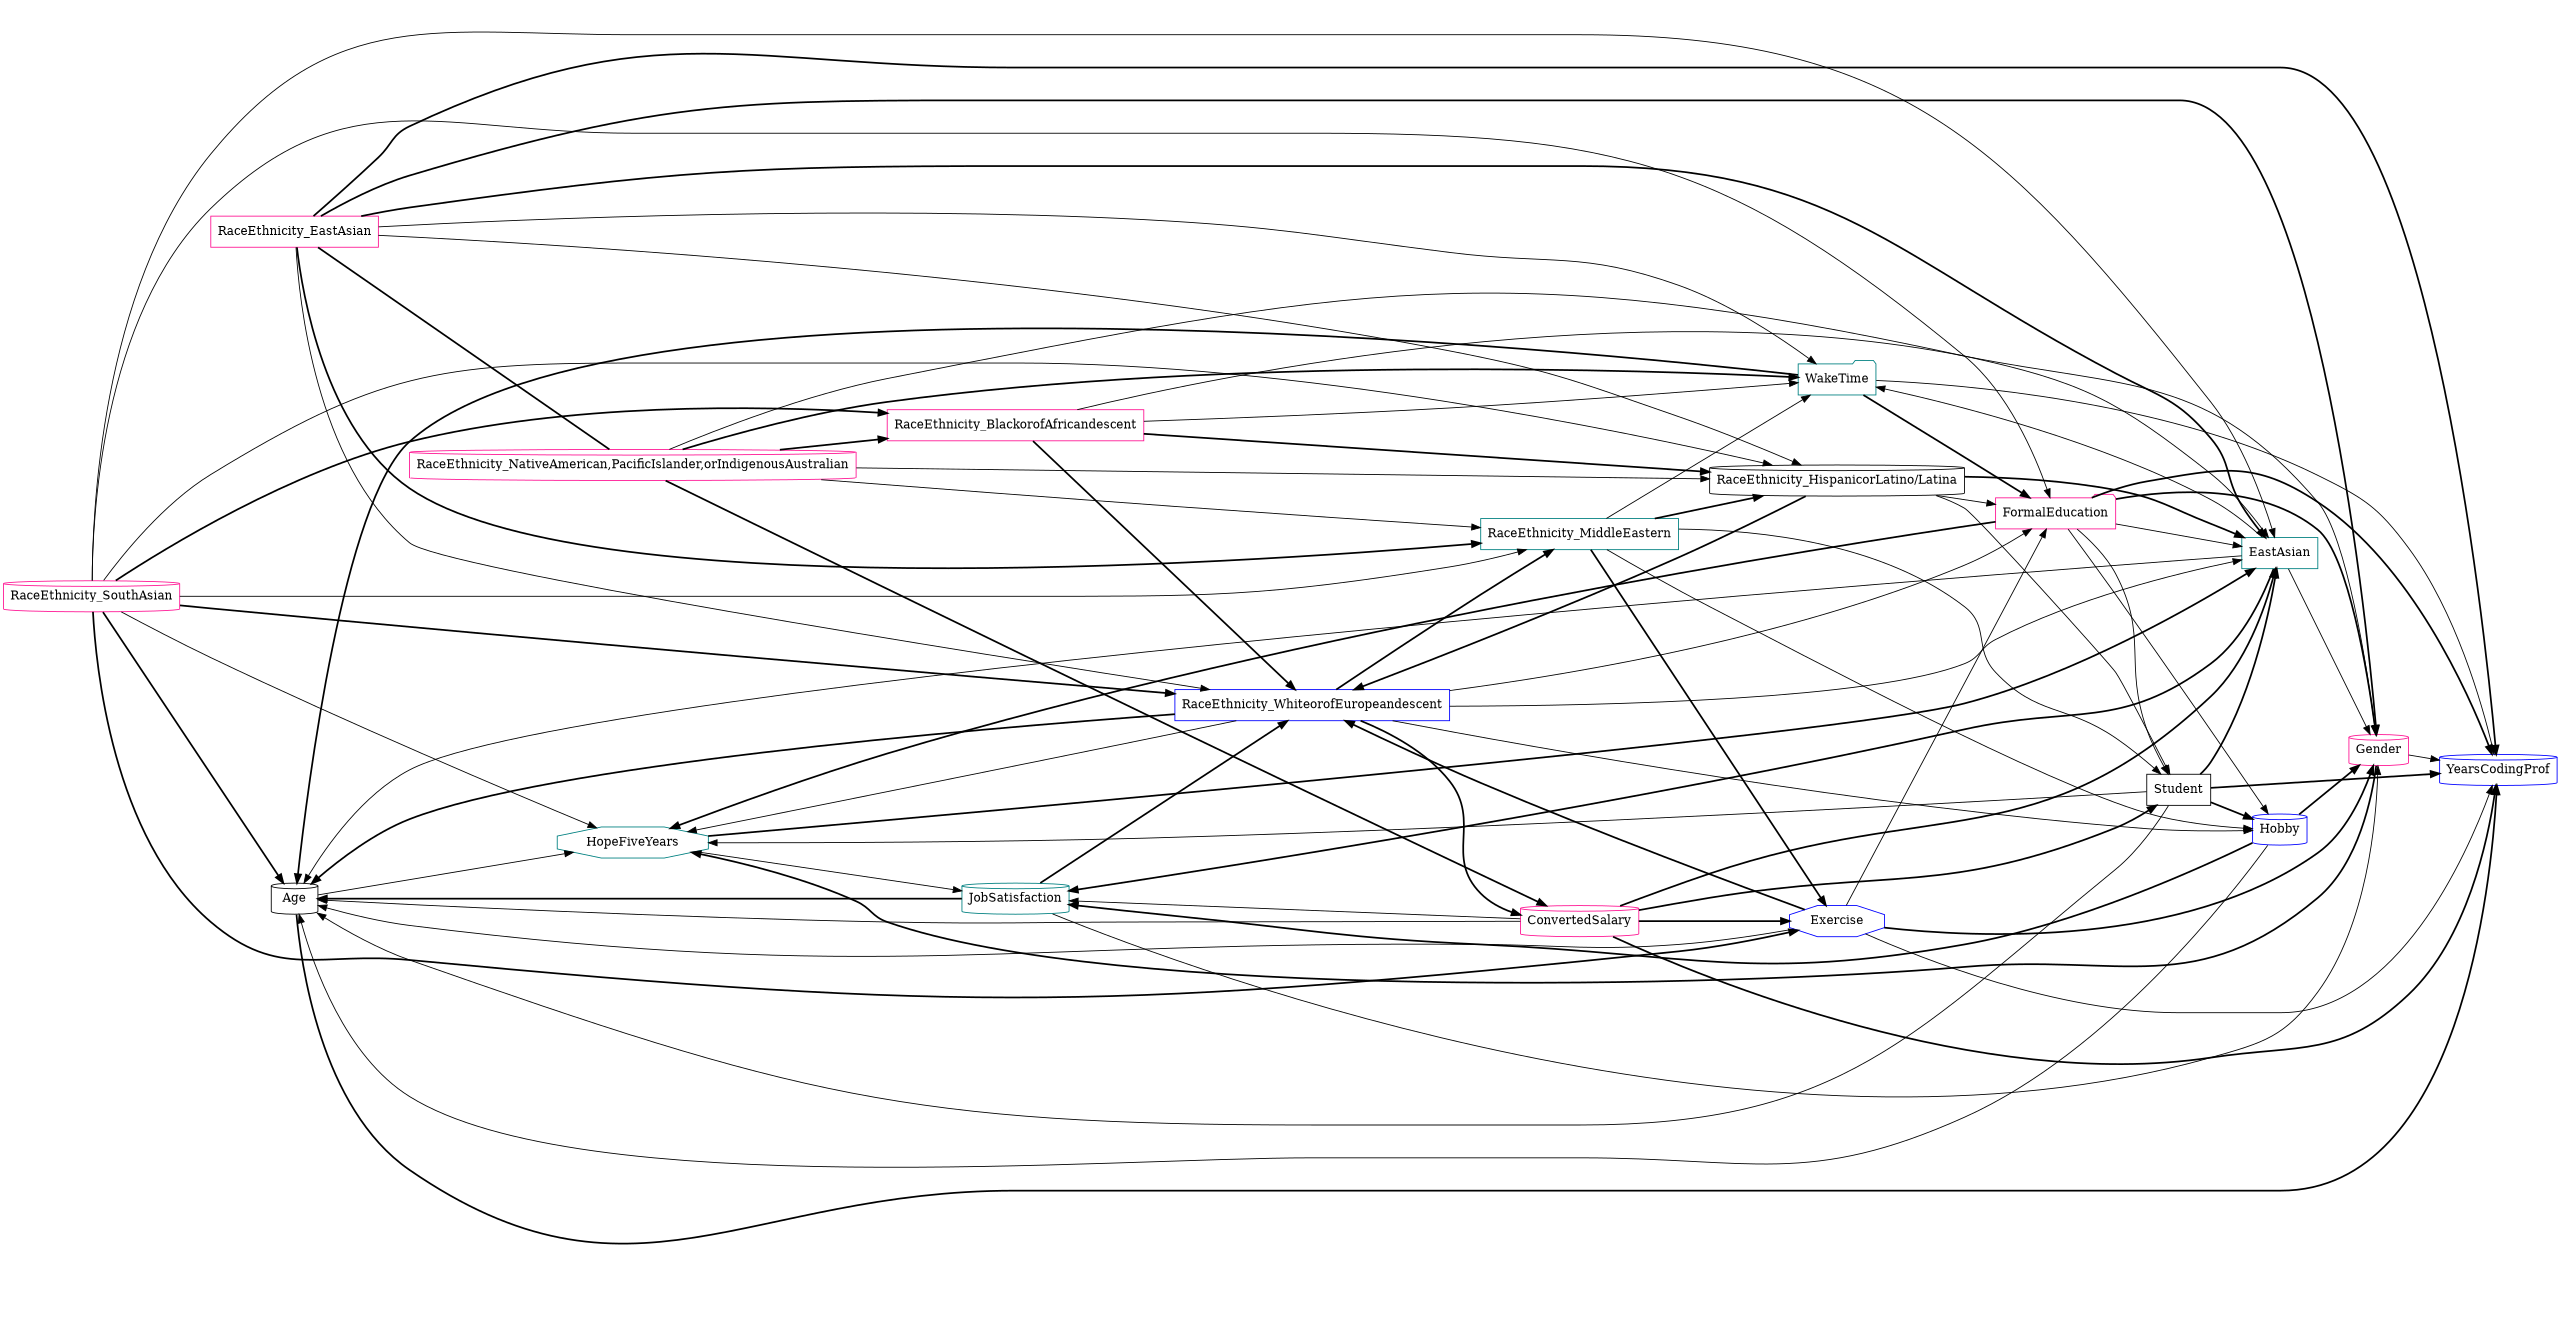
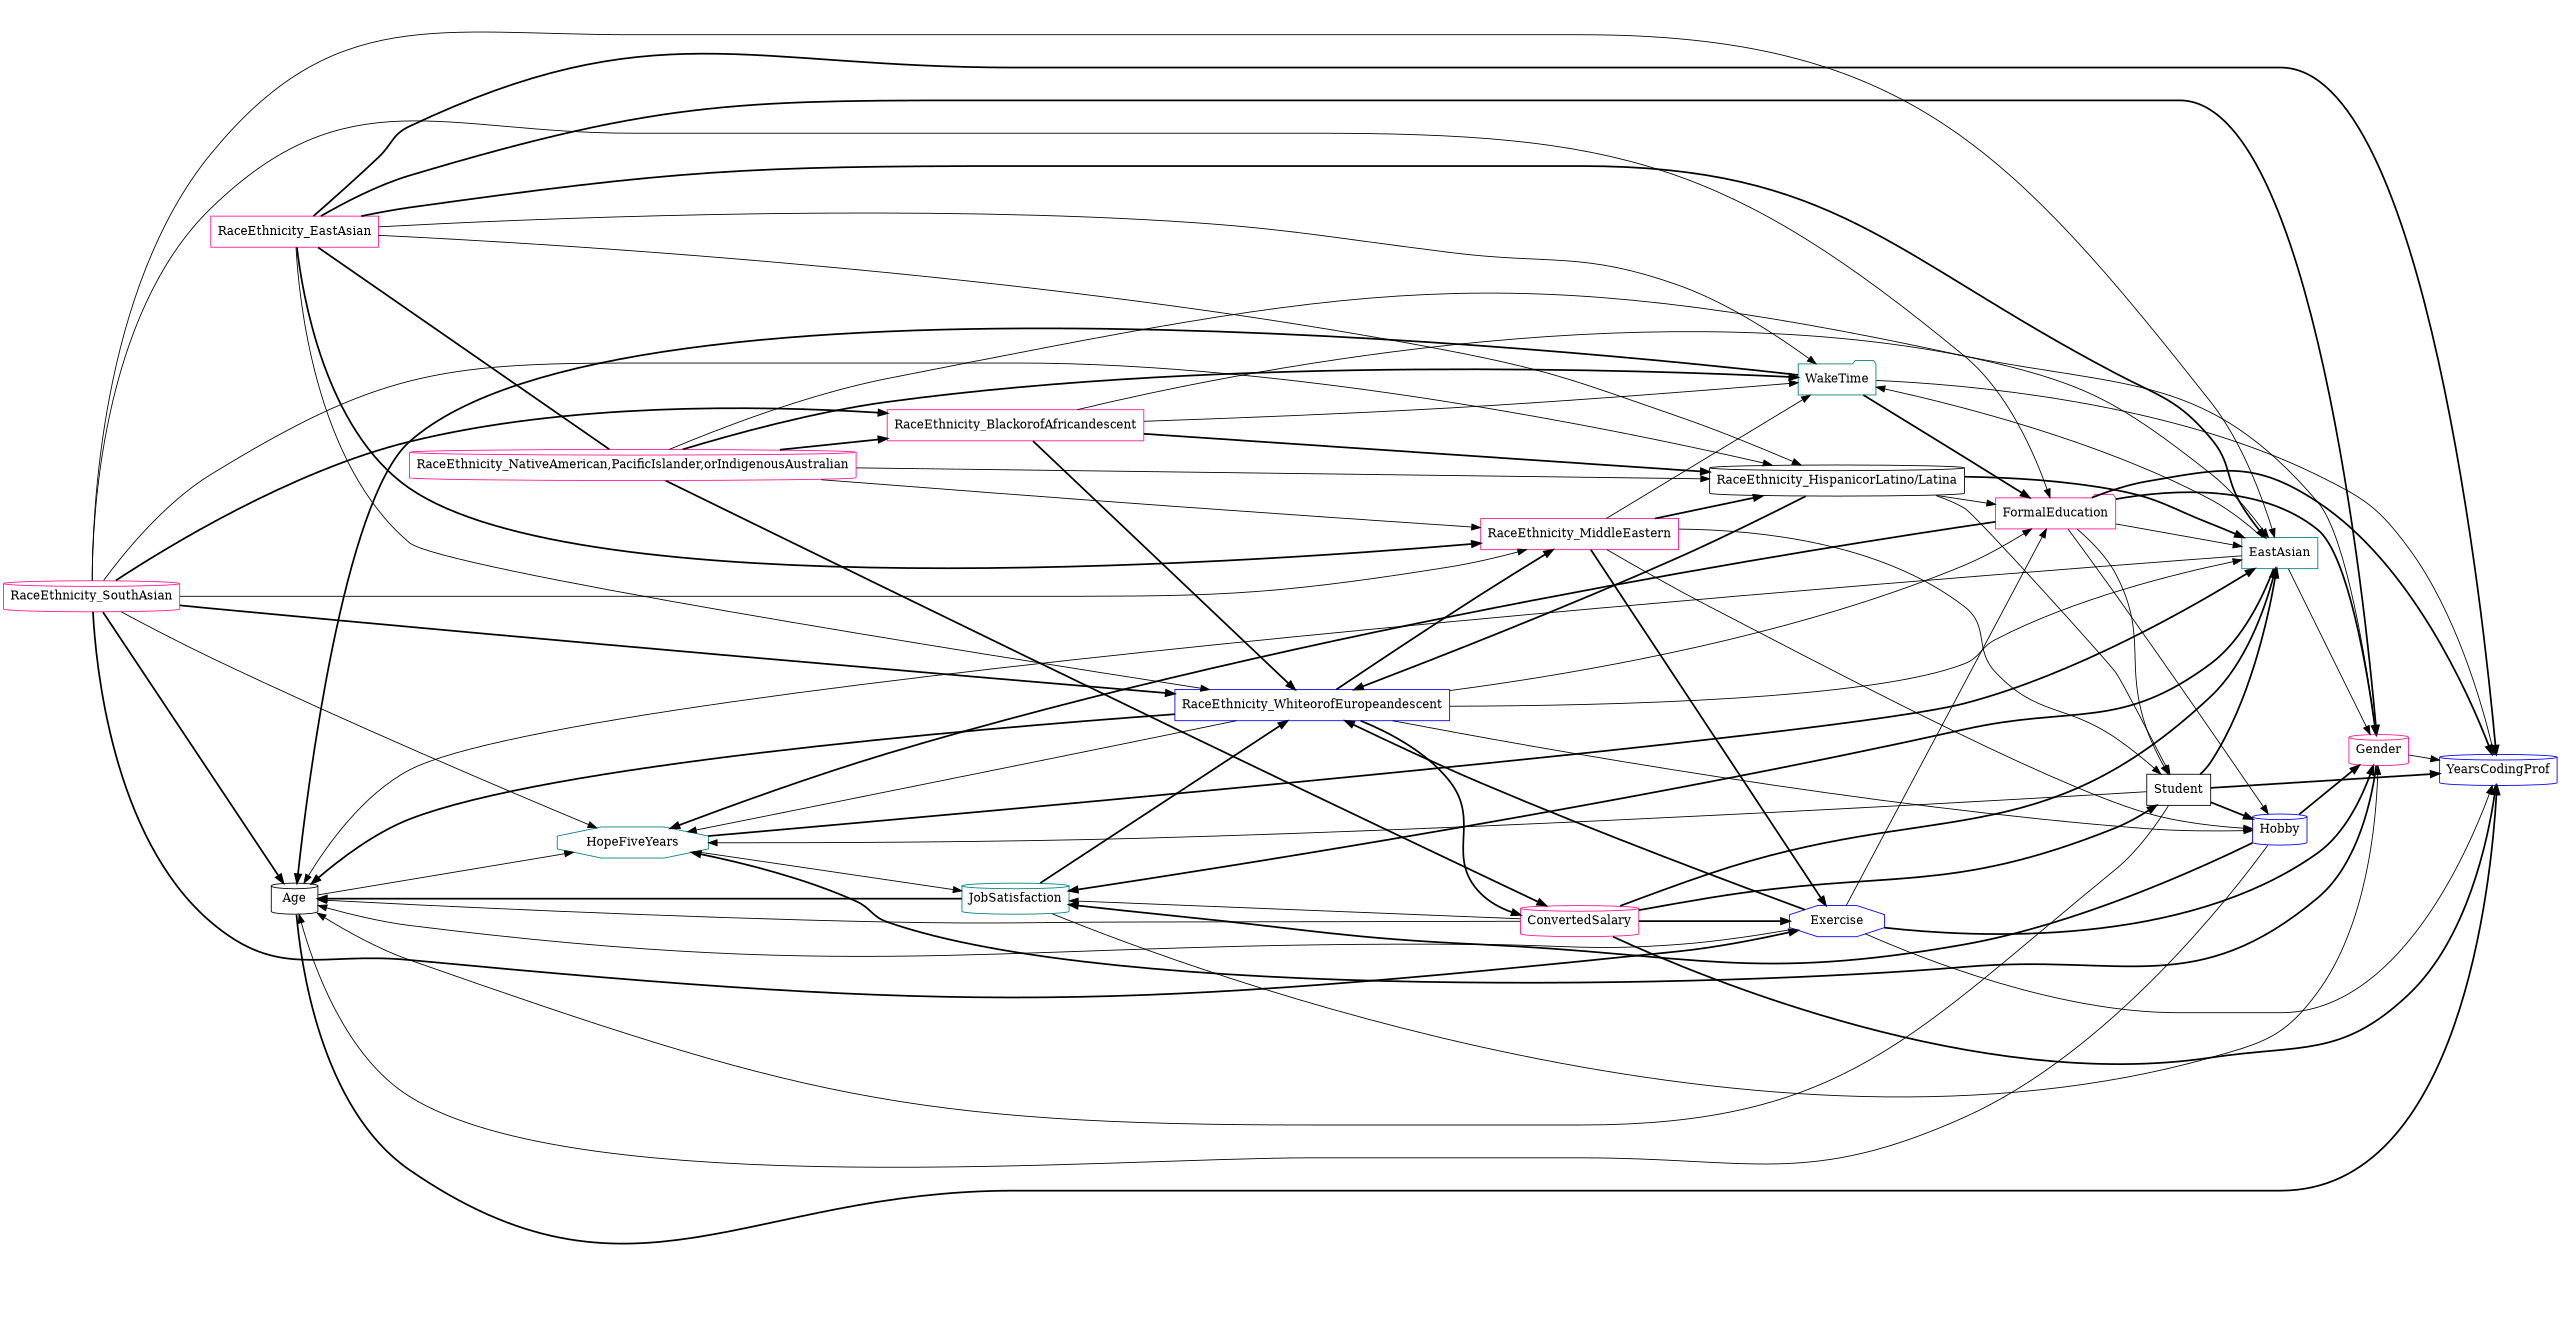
node "RaceEthnicity_MiddleEastern": color teal -> deeppink
